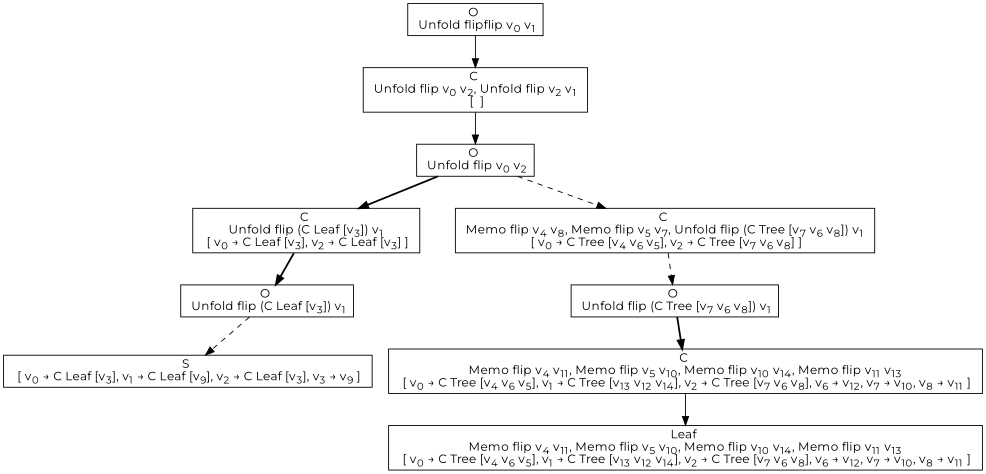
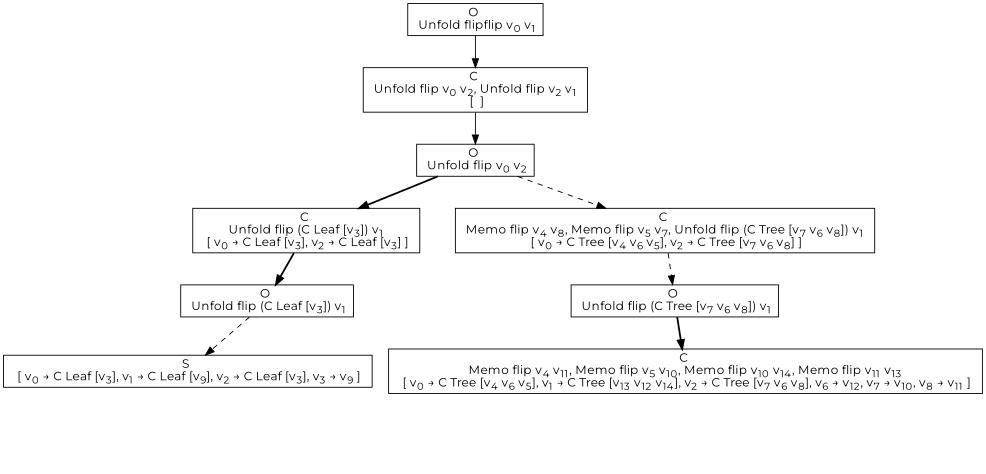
node "Leaf": removed
